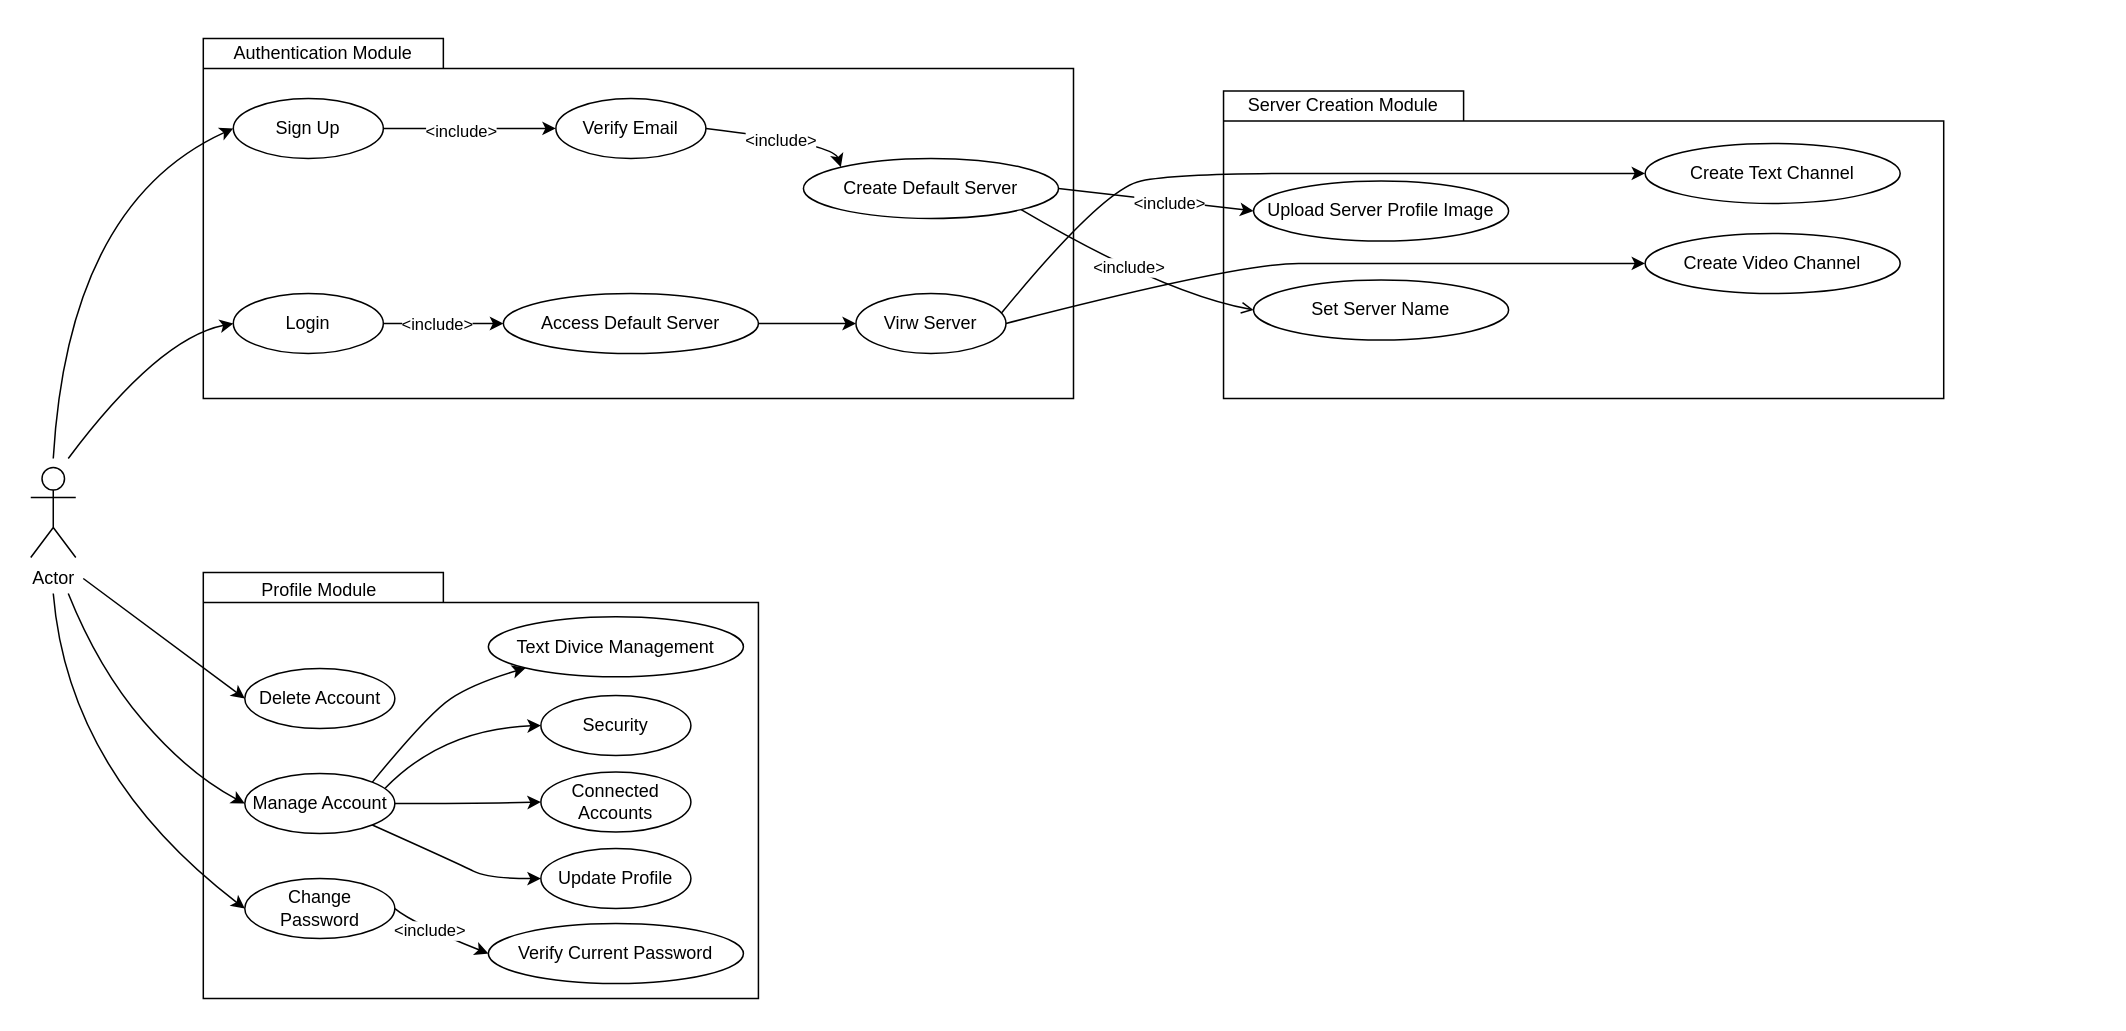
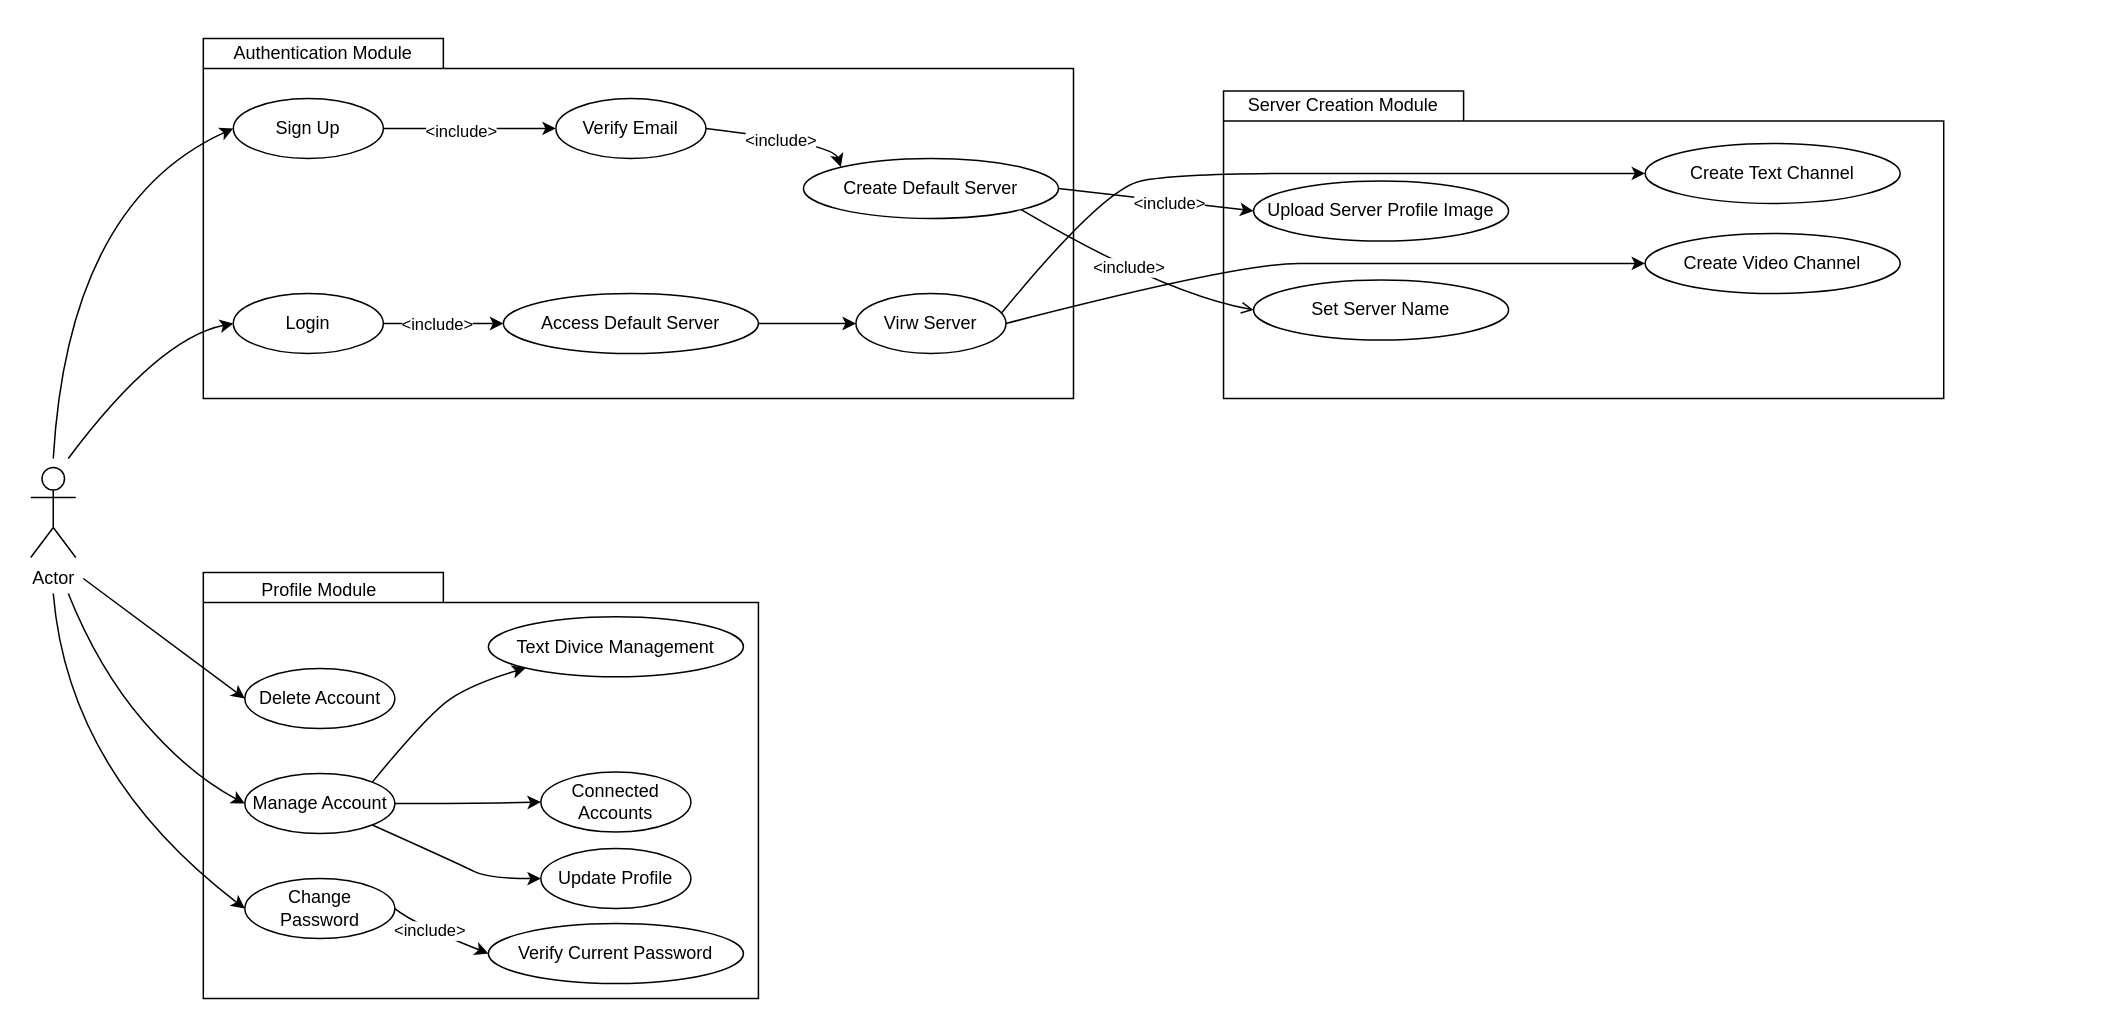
node "Security": removed
edge "Manage Account" -> "Security": removed
